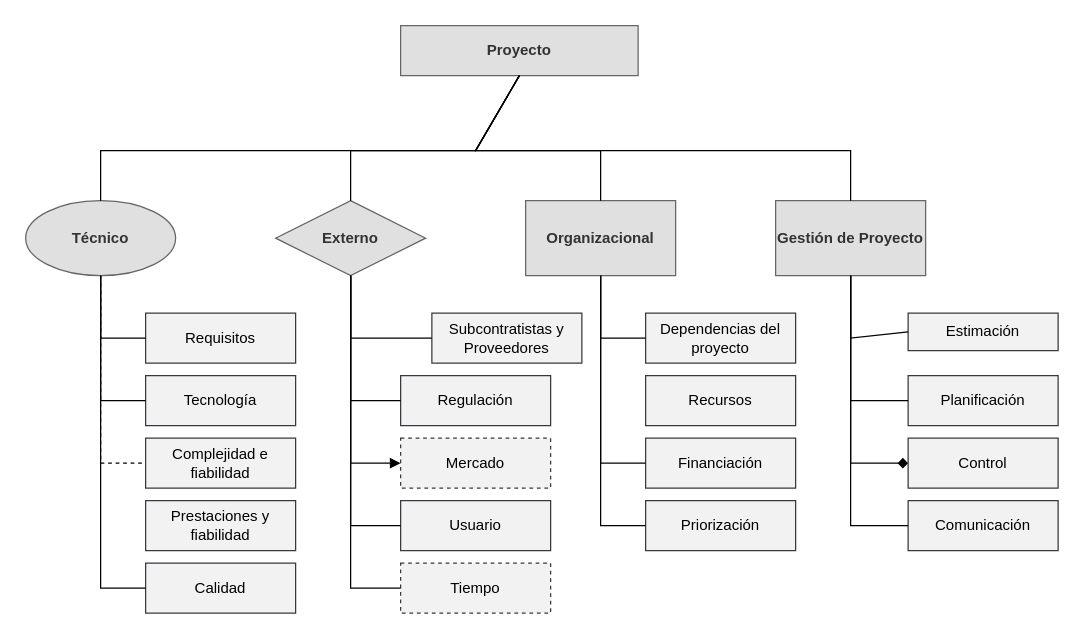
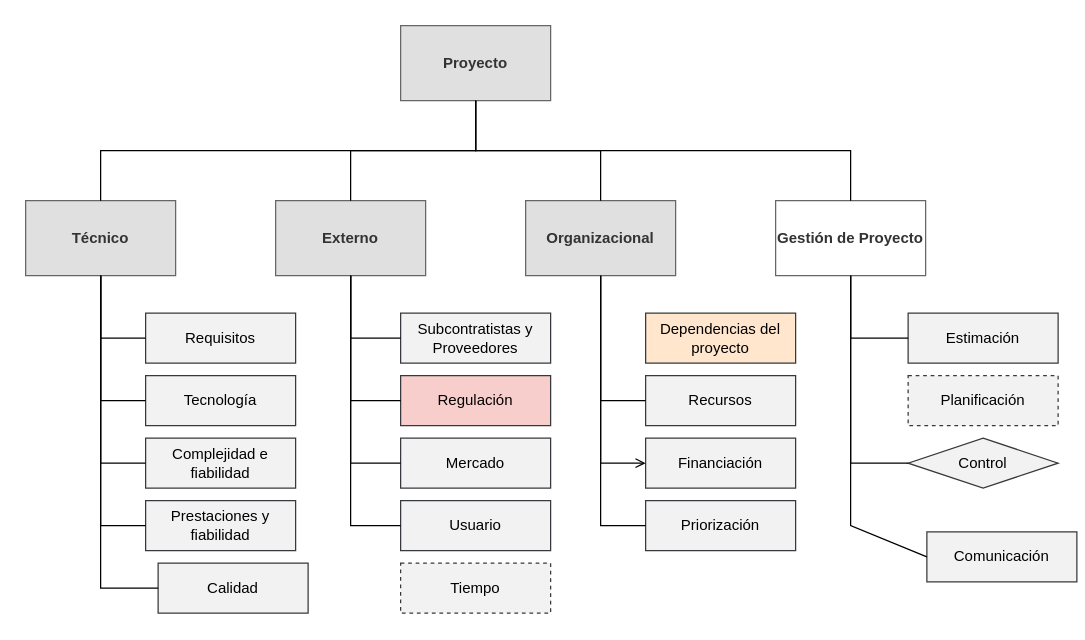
node "Proyecto": size 238x50 -> 150x75
node "Técnico": shape ellipse -> rectangle
node "Externo": shape diamond -> rectangle
node "Gestión de Proyecto": fillcolor #e0e0e0 -> #ffffff
node "Estimación": size 150x38 -> 150x50
node "Subcontratistas y Proveedores": moved (507, 338) -> (476, 338)
edge "Organizacional" -- "Dependencias del proyecto": removed
node "Dependencias del proyecto": fillcolor #f2f2f2 -> #ffe6cc
node "Regulación": fillcolor #f2f2f2 -> #f8cecc
edge "Organizacional" -- "Recursos": added
edge "Gestión de Proyecto" -- "Planificación": removed
node "Planificación": style solid -> dashed
edge "Técnico" -- "Complejidad e fiabilidad": style dashed -> solid
edge "Externo" -> "Mercado": arrowhead block -> none
node "Mercado": style dashed -> solid
edge "Organizacional" -- "Financiación": arrowhead none -> open
edge "Gestión de Proyecto" -> "Control": arrowhead diamond -> none
node "Control": shape rectangle -> diamond
edge "Técnico" -- "Prestaciones y fiabilidad": added
node "Comunicación": moved (983, 526) -> (1002, 557)
edge "Externo" -- "Tiempo": removed
node "Calidad": moved (221, 588) -> (233, 588)
